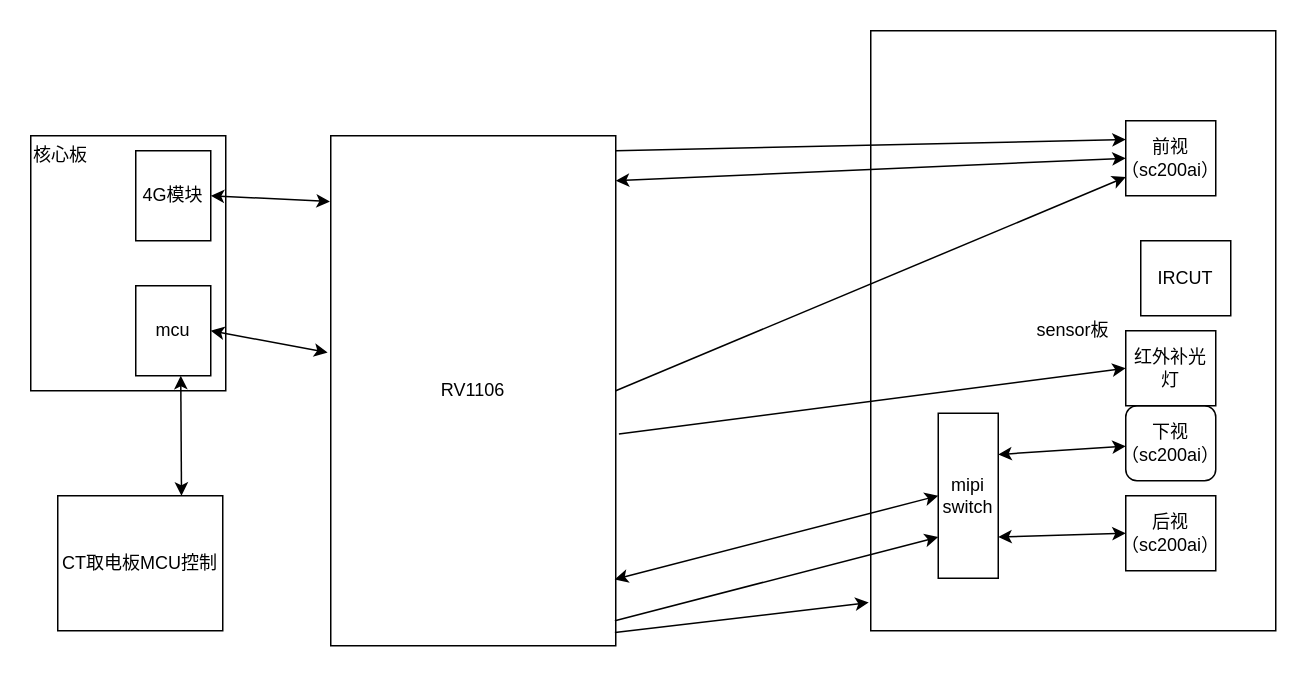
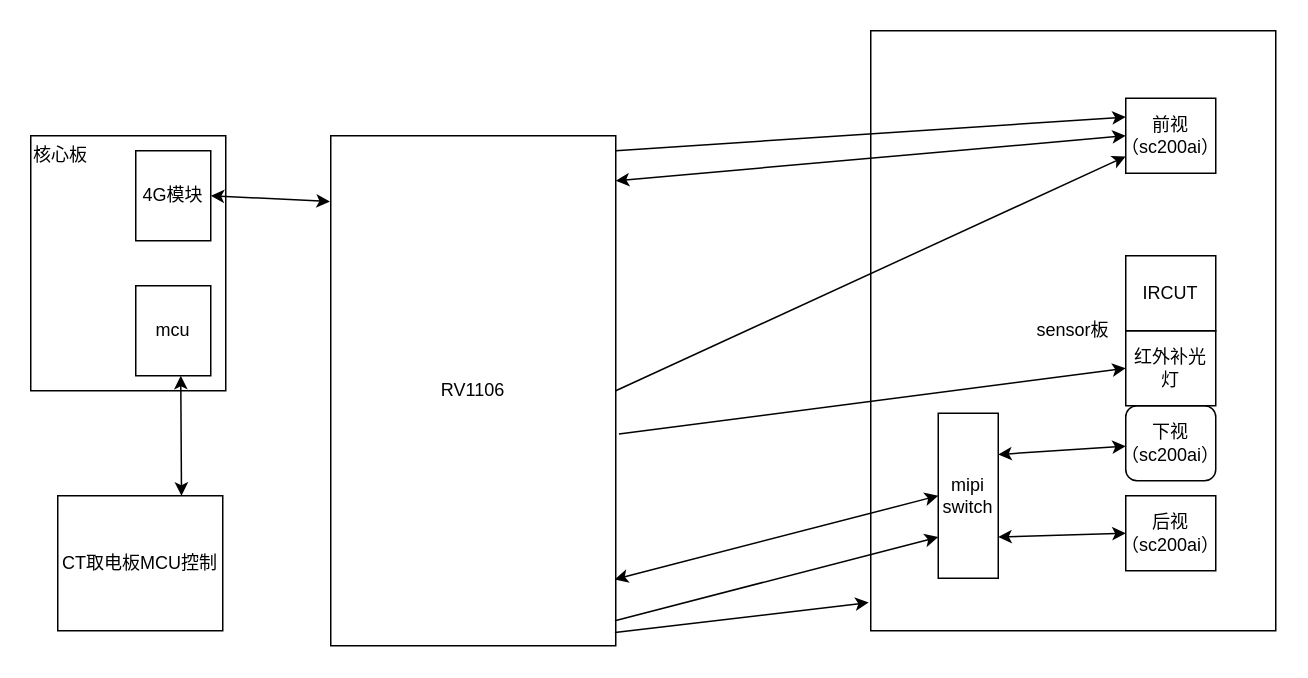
node "前视（sc200ai）": moved (1171, 158) -> (1171, 136)
node "IRCUT": moved (1186, 278) -> (1171, 293)
edge "mcu" -- "RV1106": removed
